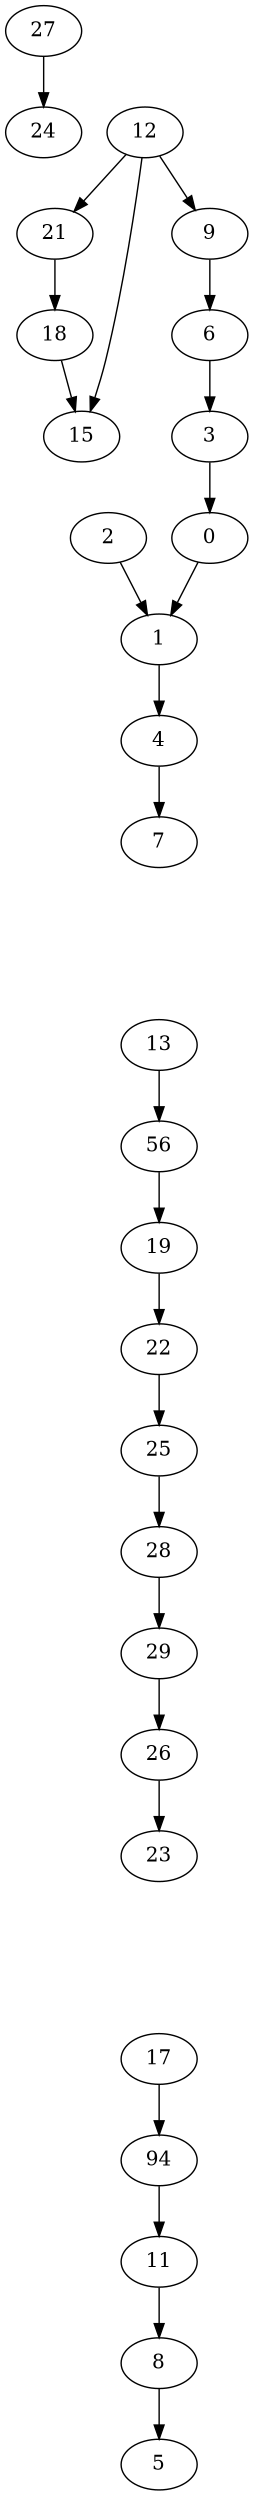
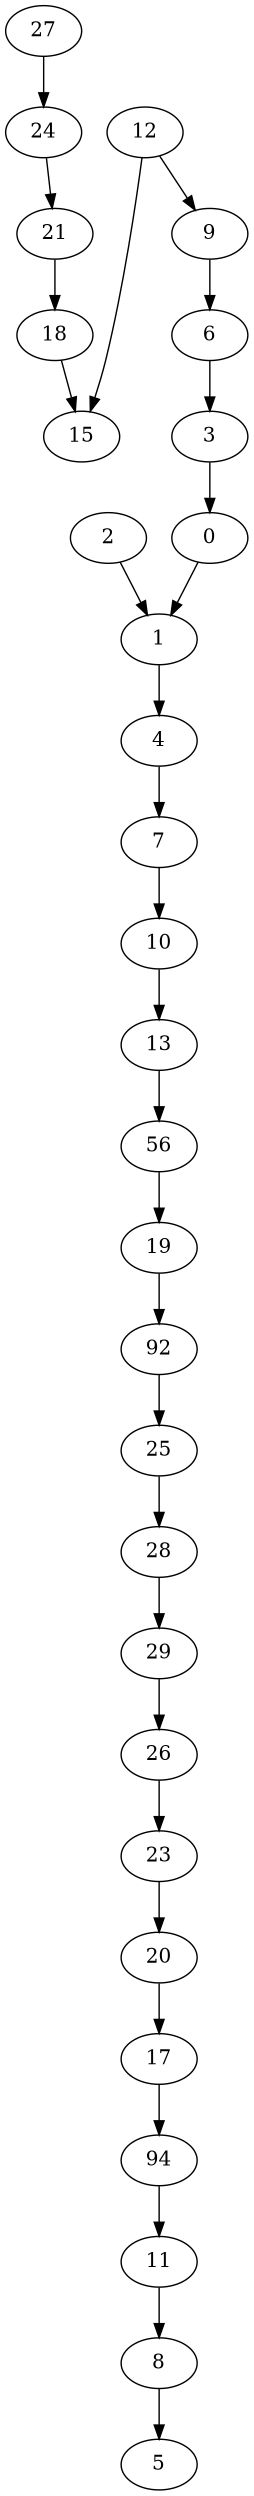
edge "12" -> "21": now "24" -> "21"
node "10": added
node "22": label "22" -> "92"
node "20": added
